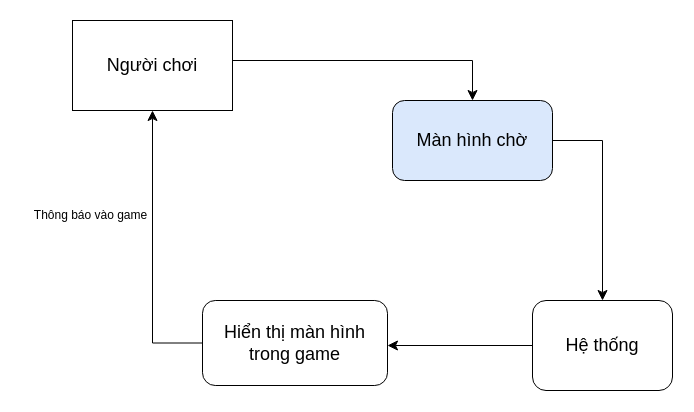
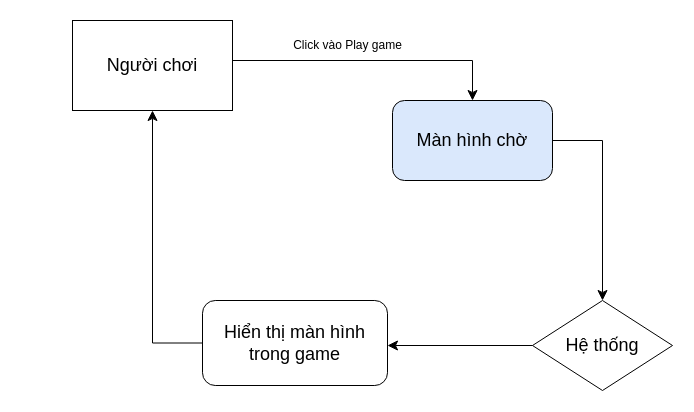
node "Click vào Play game": added
node "Thông báo vào game": removed
node "Hệ thống": shape rounded rectangle -> diamond
